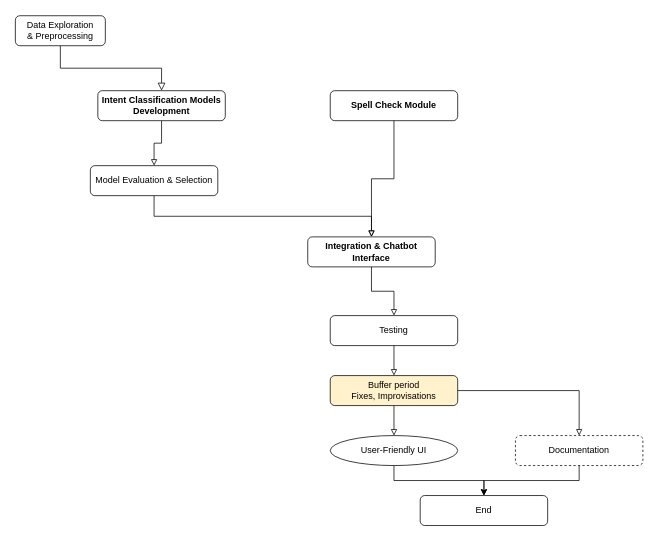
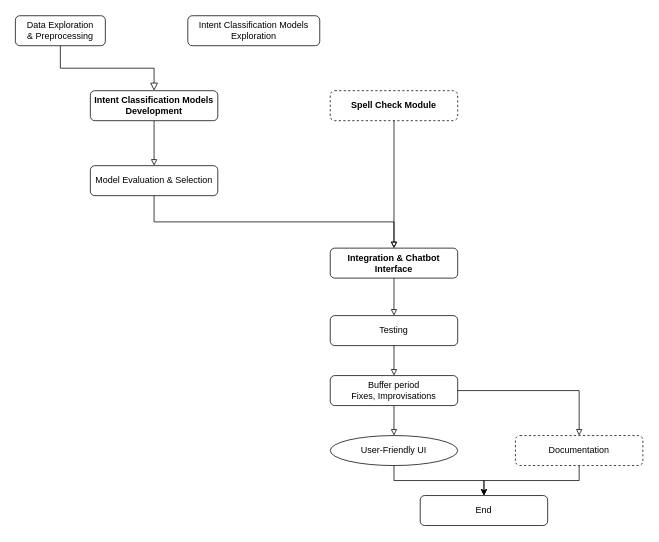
node "Intent Classification Models Exploration": added
node "Intent Classification Models Development": moved (162, 105) -> (154, 105)
node "Spell Check Module": style solid -> dashed
node "Integration & Chatbot Interface": moved (372, 252) -> (394, 263)
node "Buffer periodFixes, Improvisations": fillcolor #fff2cc -> #ffffff
